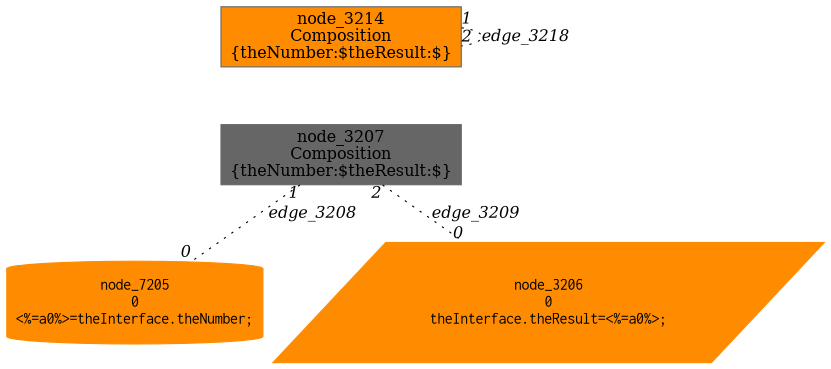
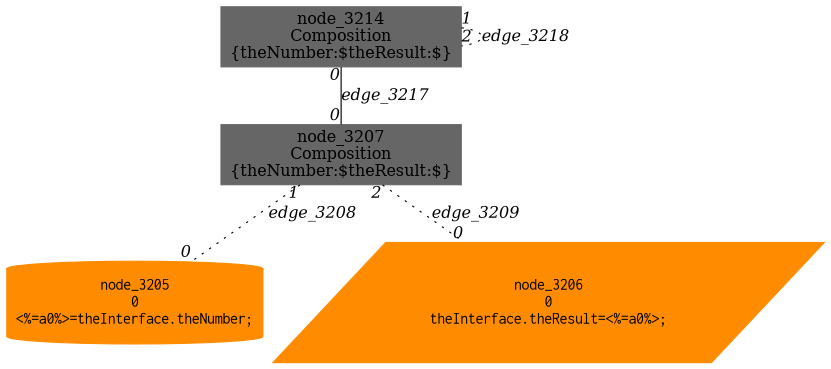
node "node_3214 Composition {theNumber:$theResult:$}": fillcolor darkorange -> gray40
edge "node_3214 Composition {theNumber:$theResult:$}" -- "node_3207 Composition {theNumber:$theResult:$}": added, label "edge_3217"
node "node_7205 0 <%=a0%>=theInterface.theNumber;": label "node_7205 0 <%=a0%>=theInterface.theNumber;" -> "node_3205 0 <%=a0%>=theInterface.theNumber;"
